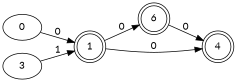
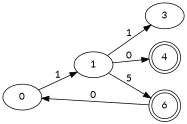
edge "1" -> "6": label "0" -> "5"
edge "6" -> "4": now "6" -> "0"
edge "0" -> "1": label "0" -> "1"
node "1": shape doublecircle -> ellipse
edge "3" -> "1": reversed
